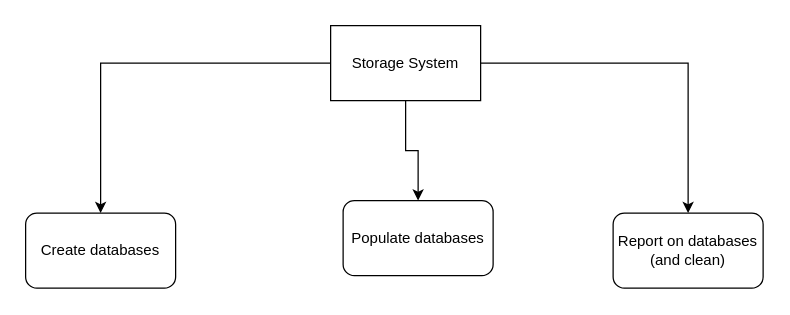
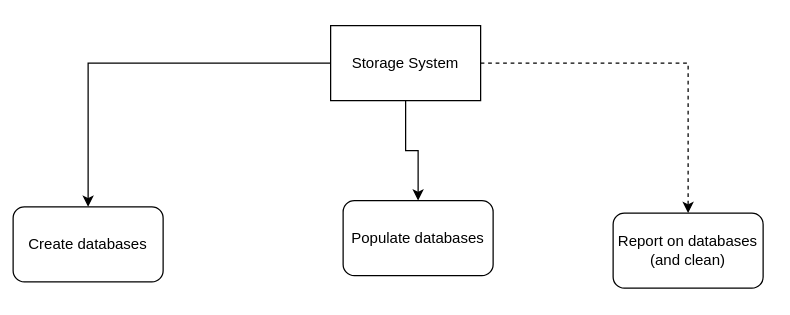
edge "Storage System" -> "Report on databases (and clean)": style solid -> dashed
node "Create databases": moved (101, 251) -> (88, 244)
